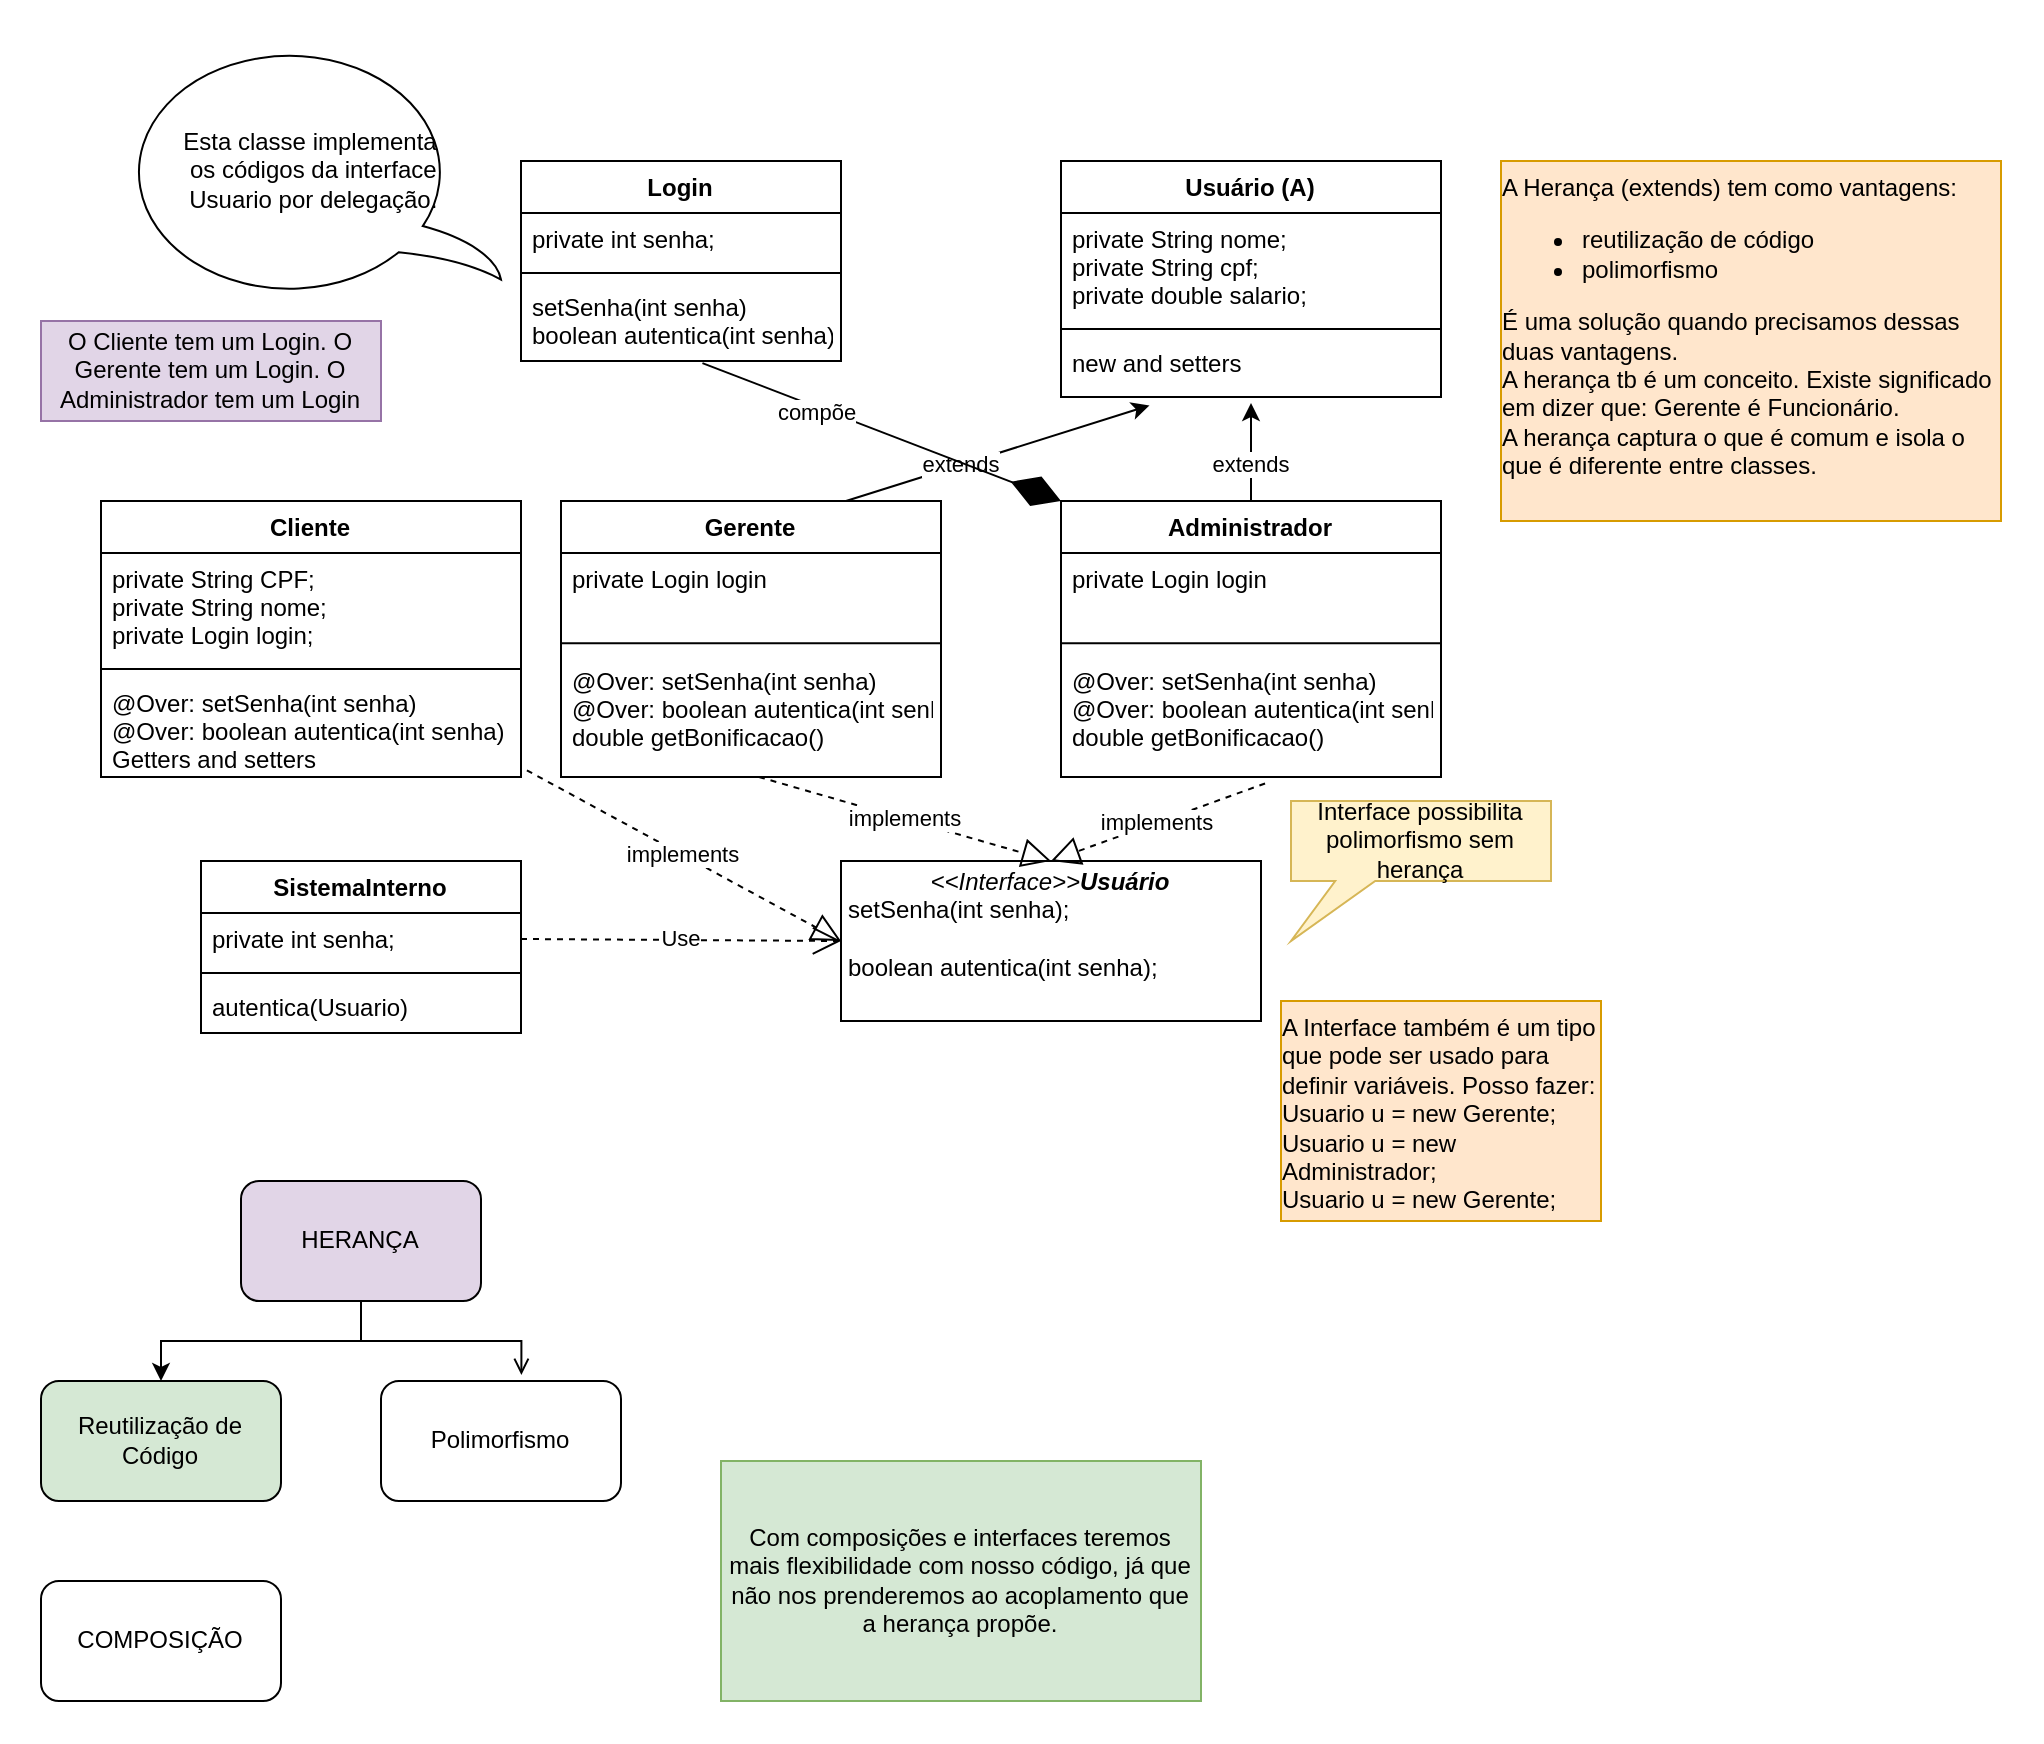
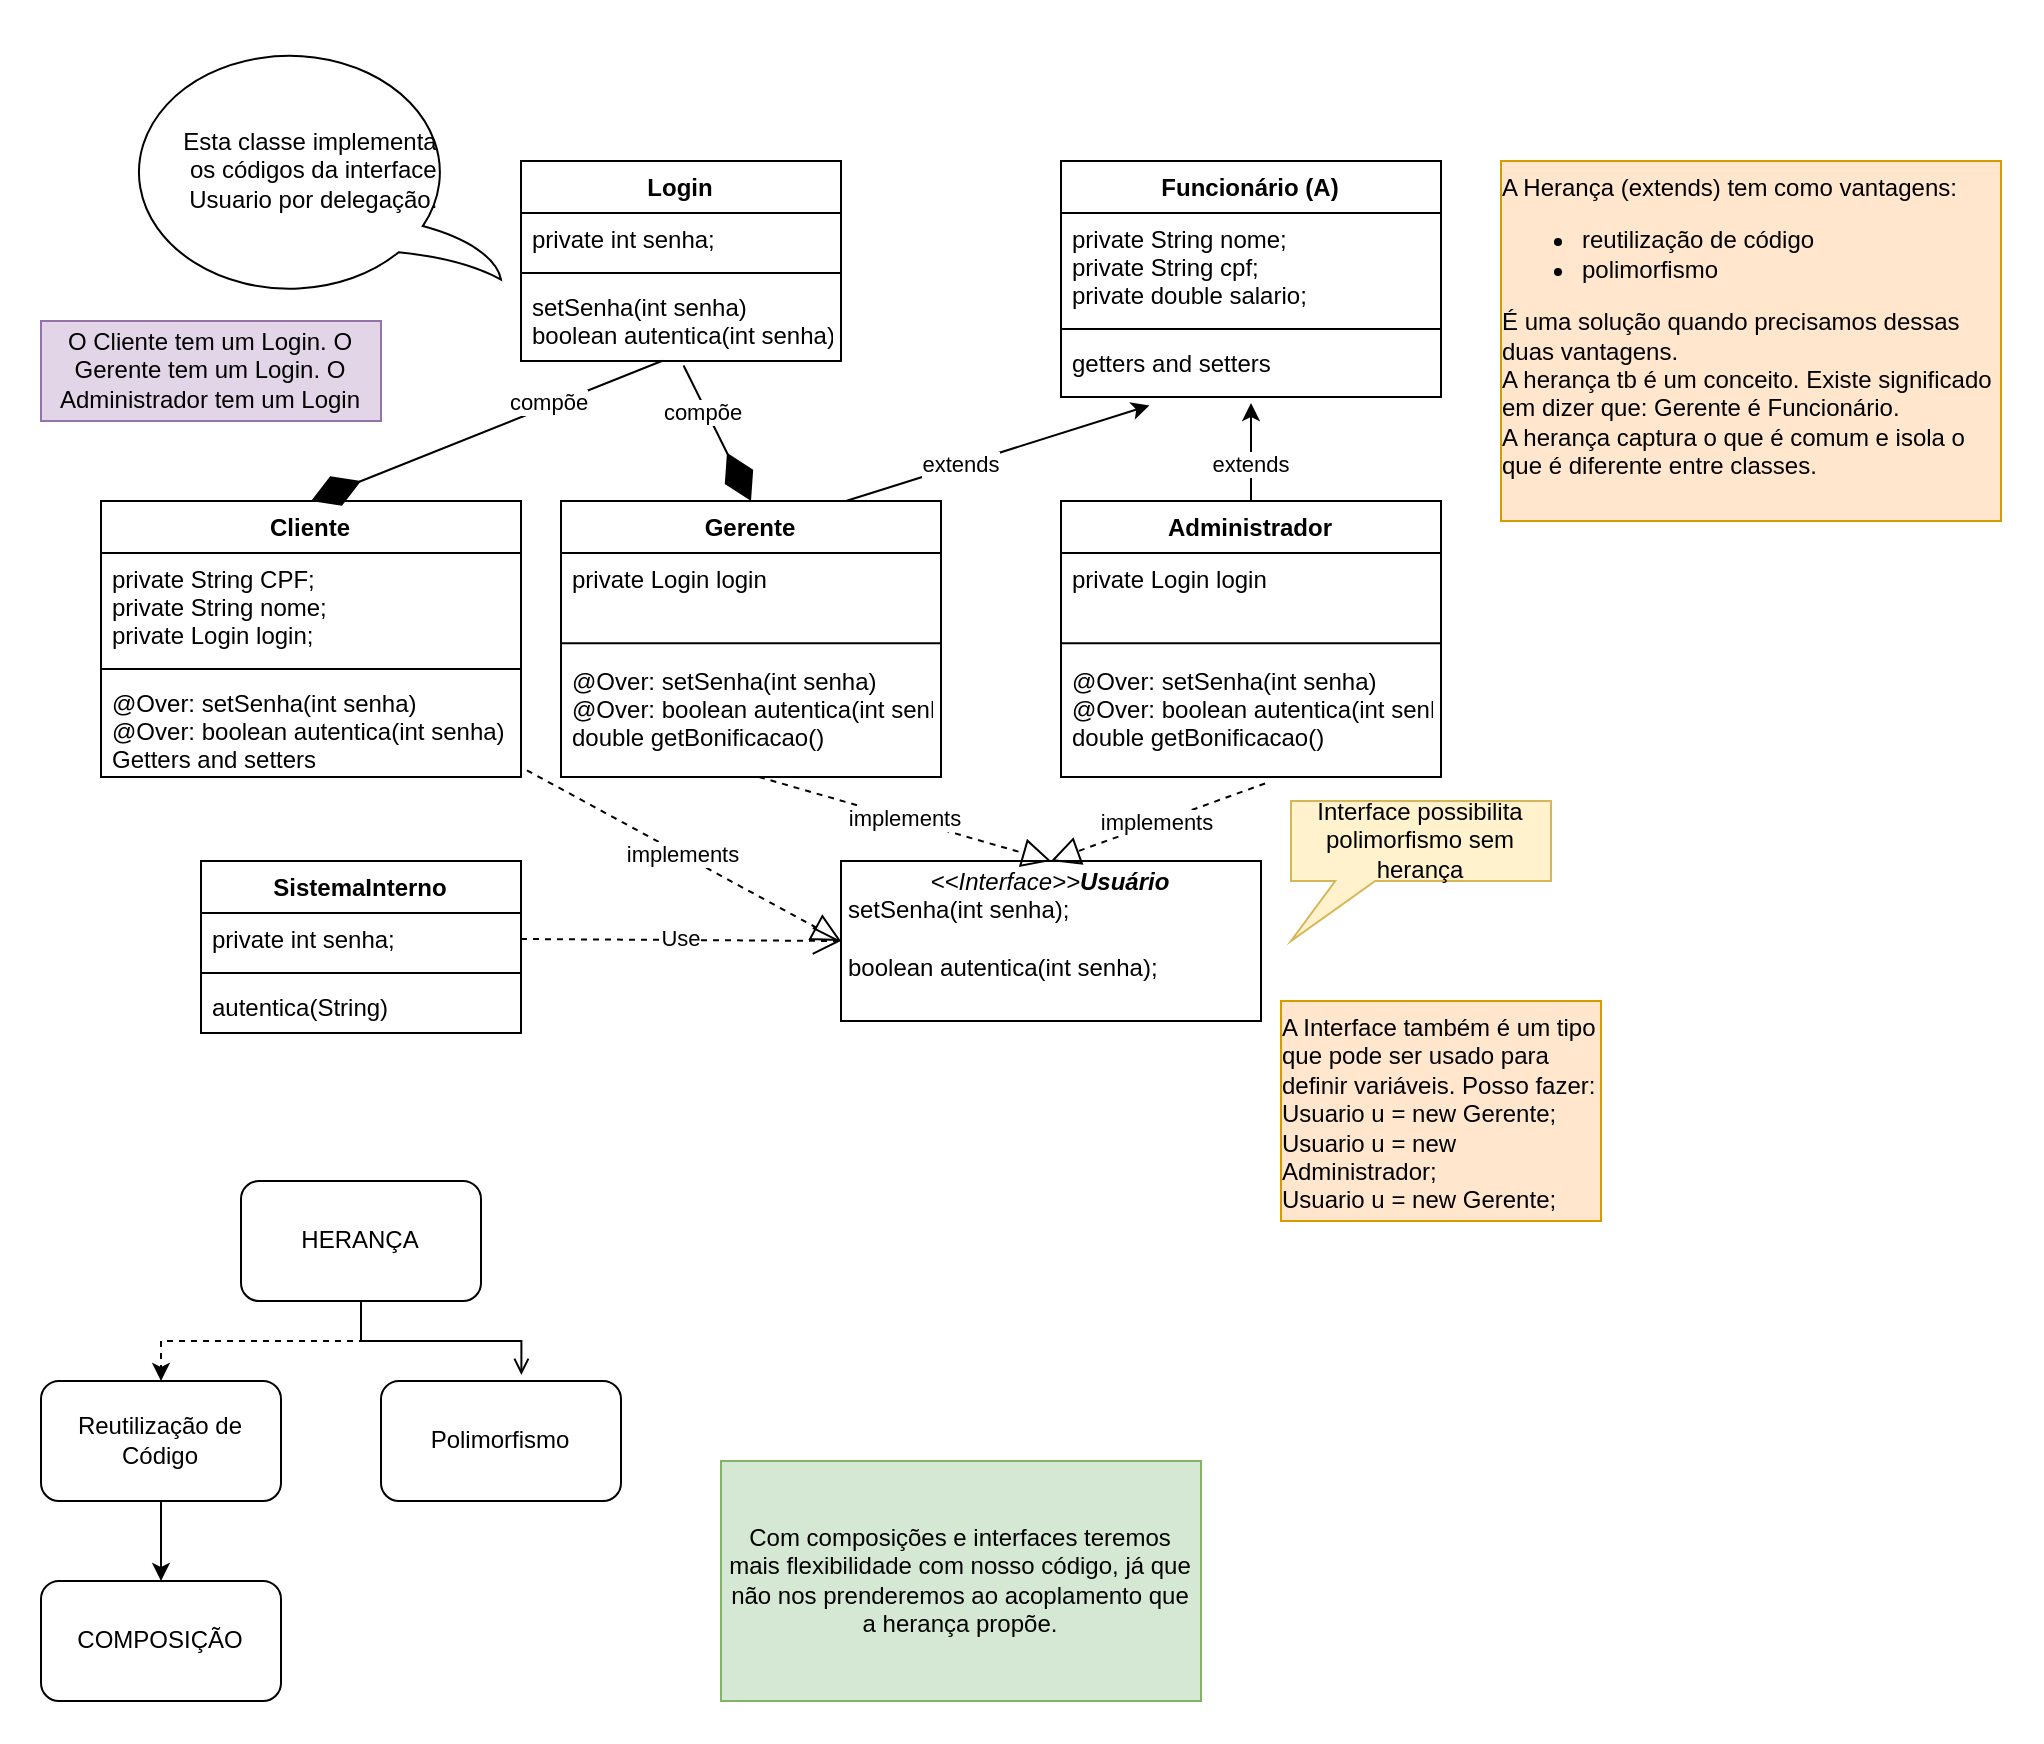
node "Usuário (A)": label "Usuário (A)" -> "Funcionário (A)"
node "new and setters": label "new and setters" -> "getters and setters"
edge "setSenha(int senha) boolean autentica(int senha)" -> "Gerente": added, label "compõe"
edge "setSenha(int senha) boolean autentica(int senha)" -> "Administrador": removed, label "compõe"
edge "setSenha(int senha) boolean autentica(int senha)" -> "Cliente": added, label "compõe"
node "autentica(Usuario)": label "autentica(Usuario)" -> "autentica(String)"
node "HERANÇA": fillcolor #e1d5e7 -> #ffffff
edge "HERANÇA" -> "Reutilização de Código": style solid -> dashed
node "Reutilização de Código": fillcolor #d5e8d4 -> #ffffff
edge "Reutilização de Código" -> "COMPOSIÇÃO": added
